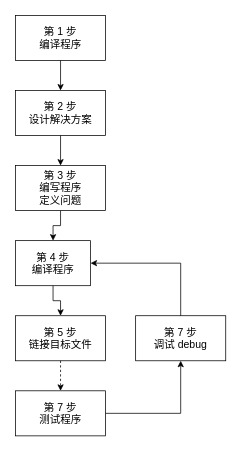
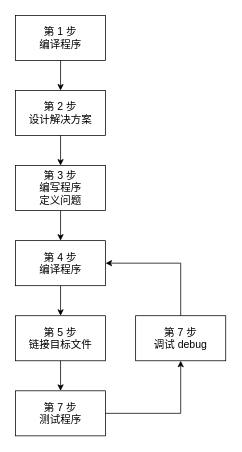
node "第 4 步 编译程序": size 75x45 -> 90x45
edge "第 5 步 链接目标文件" -> "第 7 步 测试程序": style dashed -> solid
